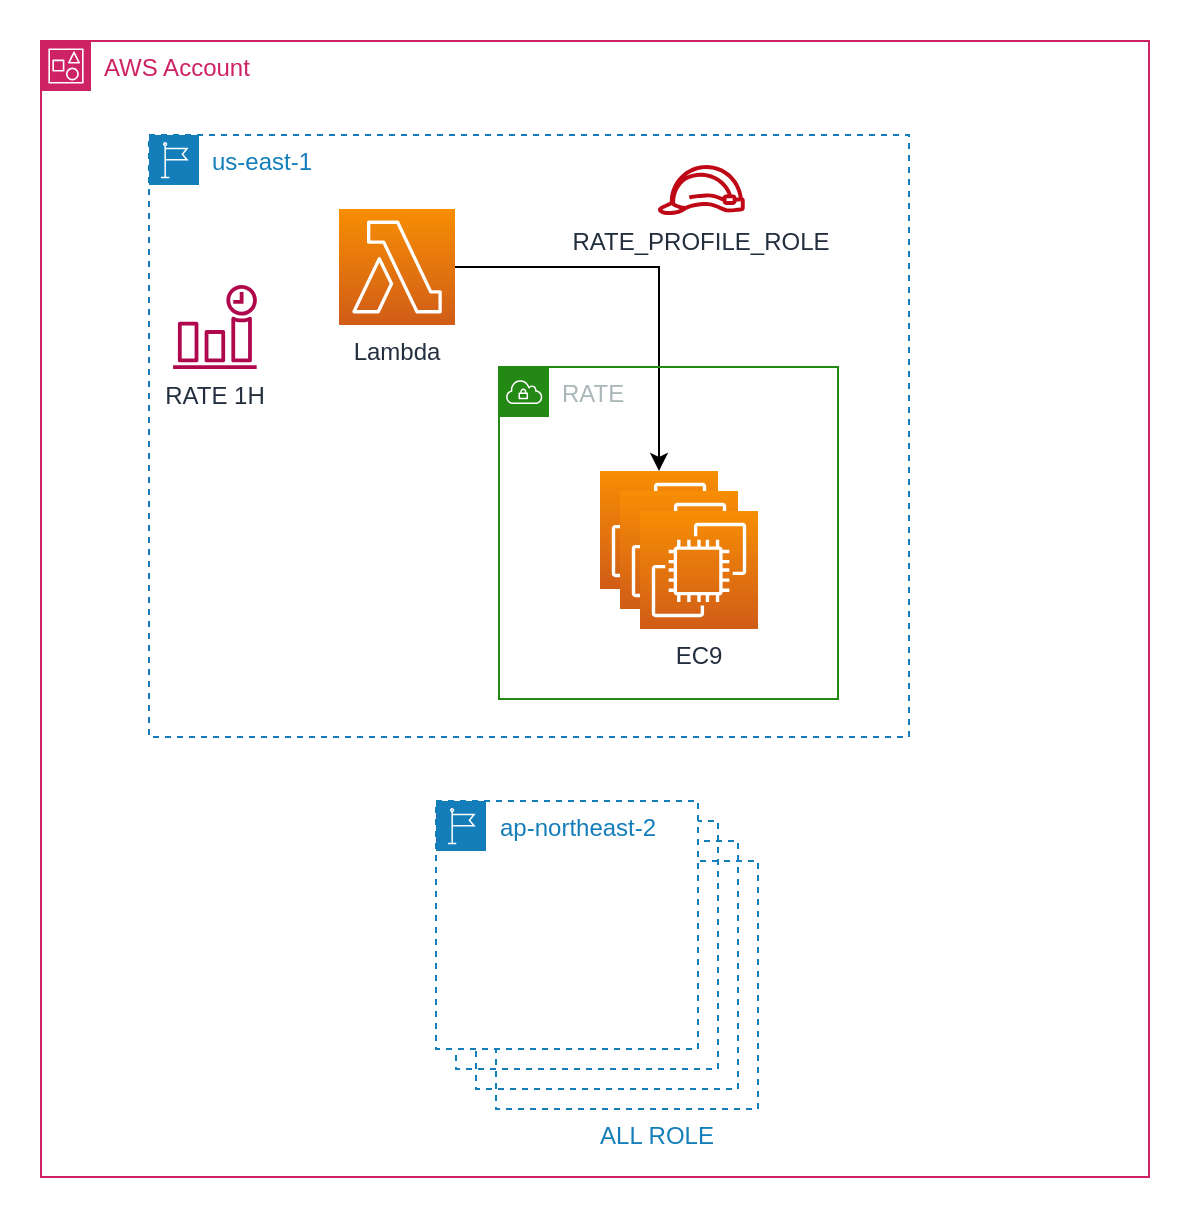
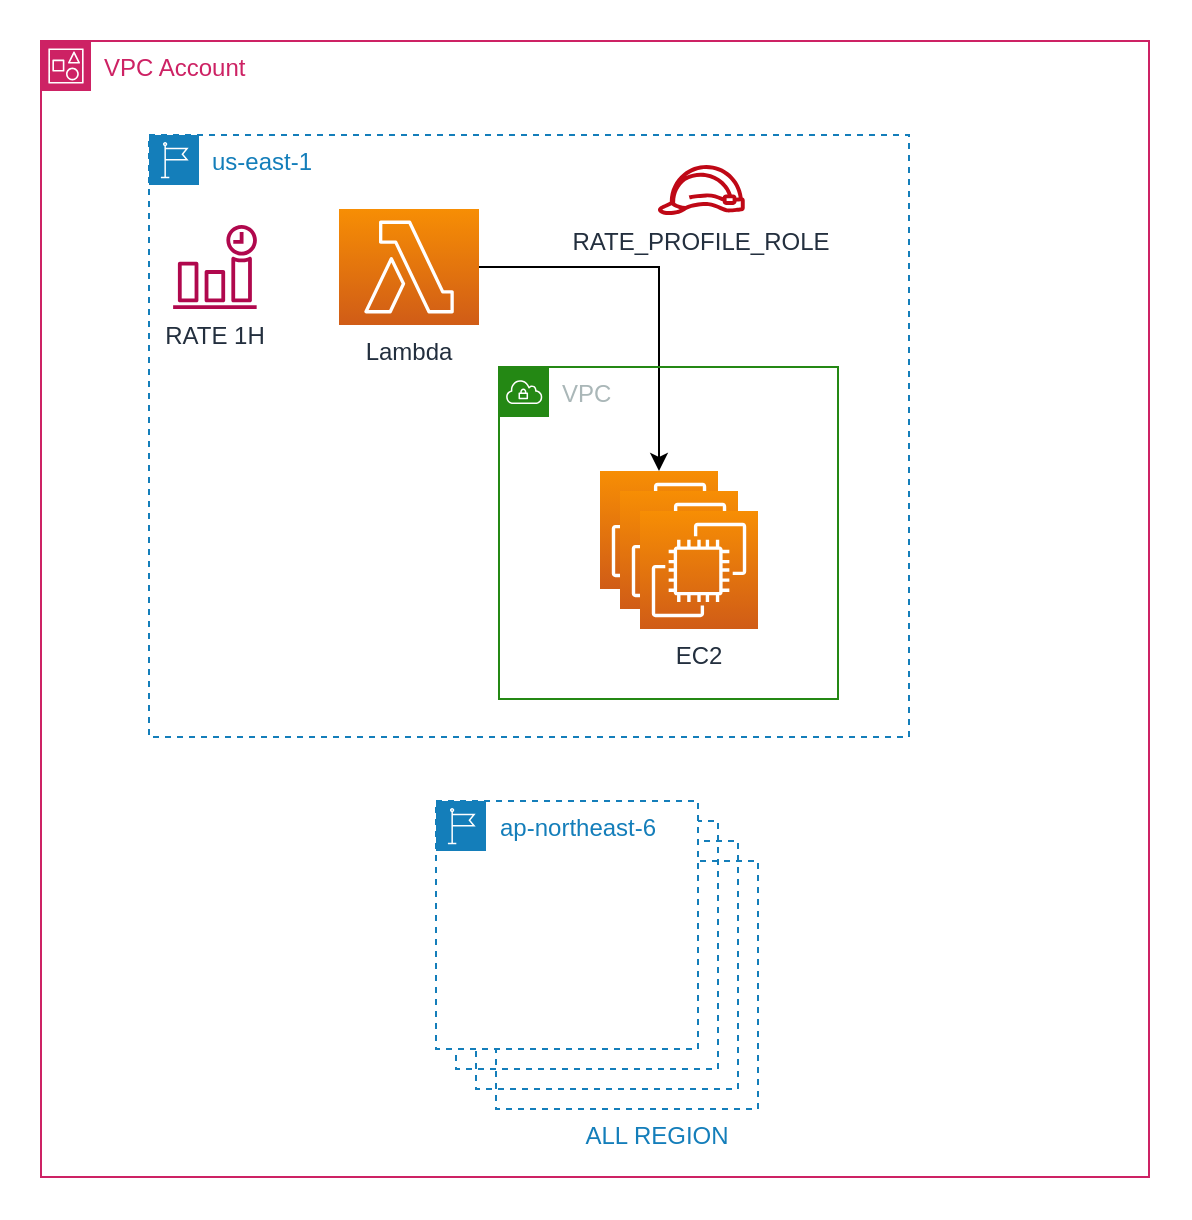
node "AWS Account": label "AWS Account" -> "VPC Account"
node "Lambda": size 116x116 -> 140x116
node "RATE 1H": moved (215, 327) -> (215, 267)
node "RATE": label "RATE" -> "VPC"
node "EC9": label "EC9" -> "EC2"
node "ap-northeast-2": label "ap-northeast-2" -> "ap-northeast-6"
node "ALL ROLE": label "ALL ROLE" -> "ALL REGION"
